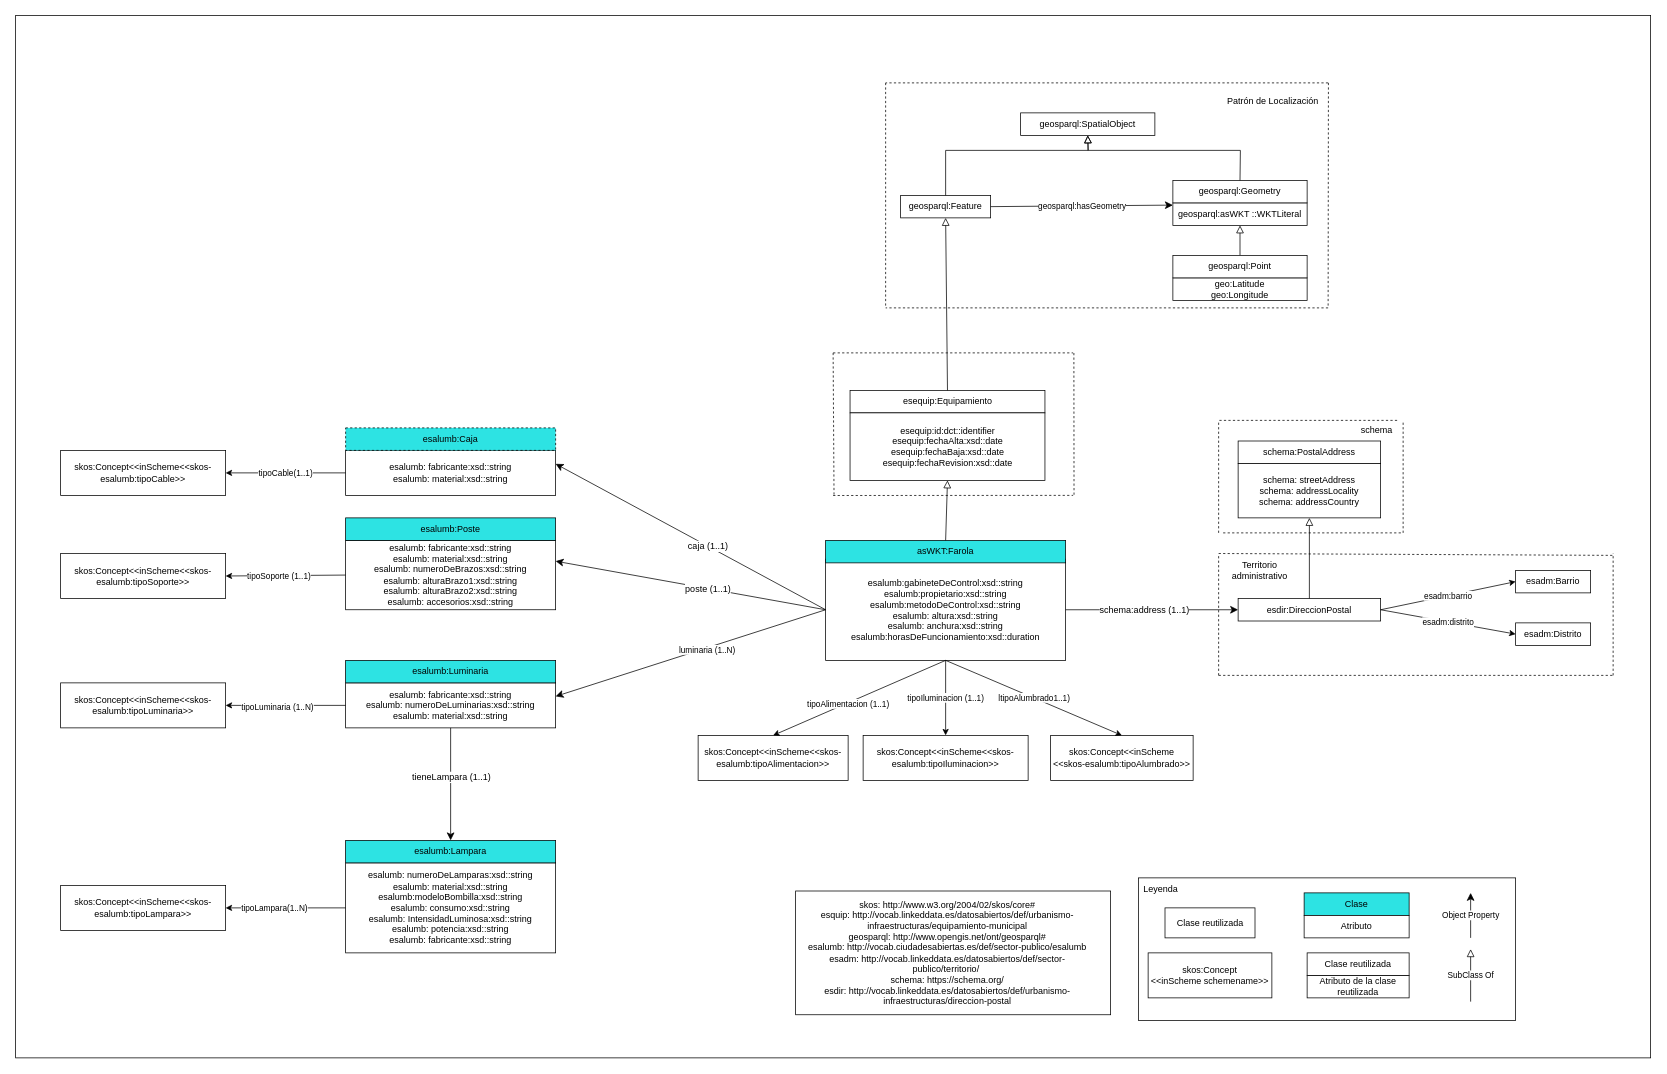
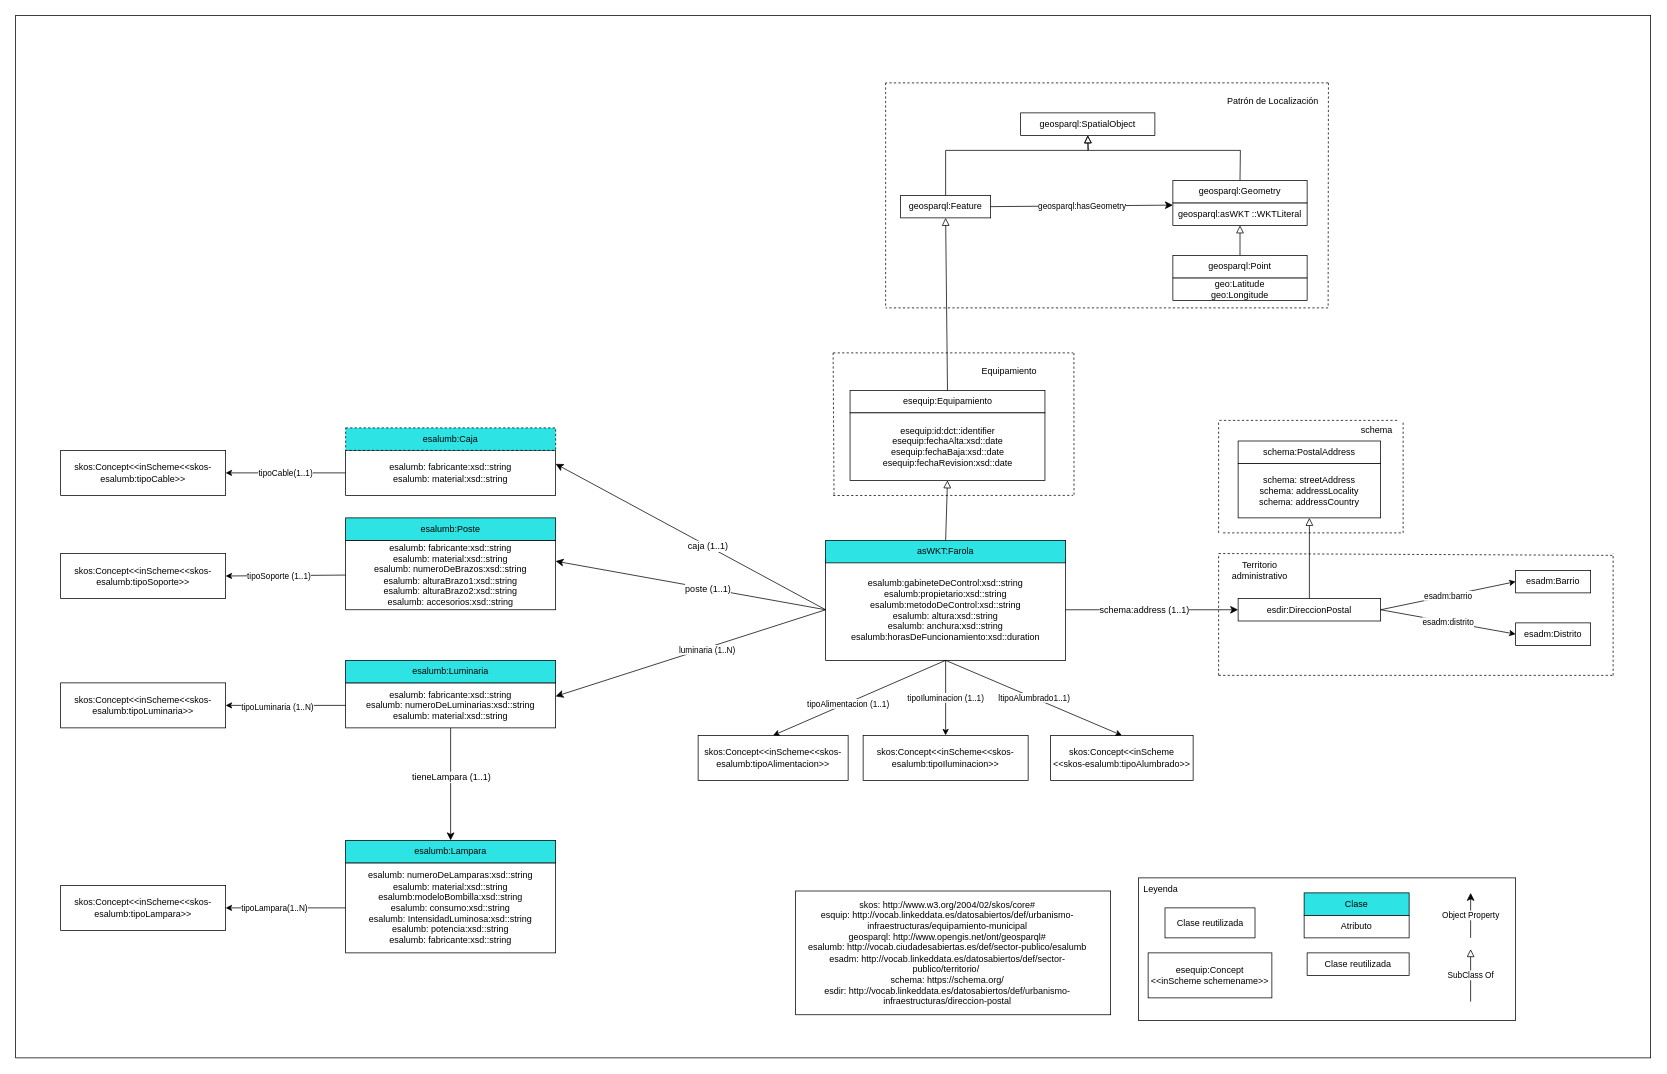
node "Equipamiento": added
node "skos:Concept <<inScheme schemename>>": label "skos:Concept <<inScheme schemename>>" -> "esequip:Concept <<inScheme schemename>>"
node "Atributo de la clase reutilizada": removed
